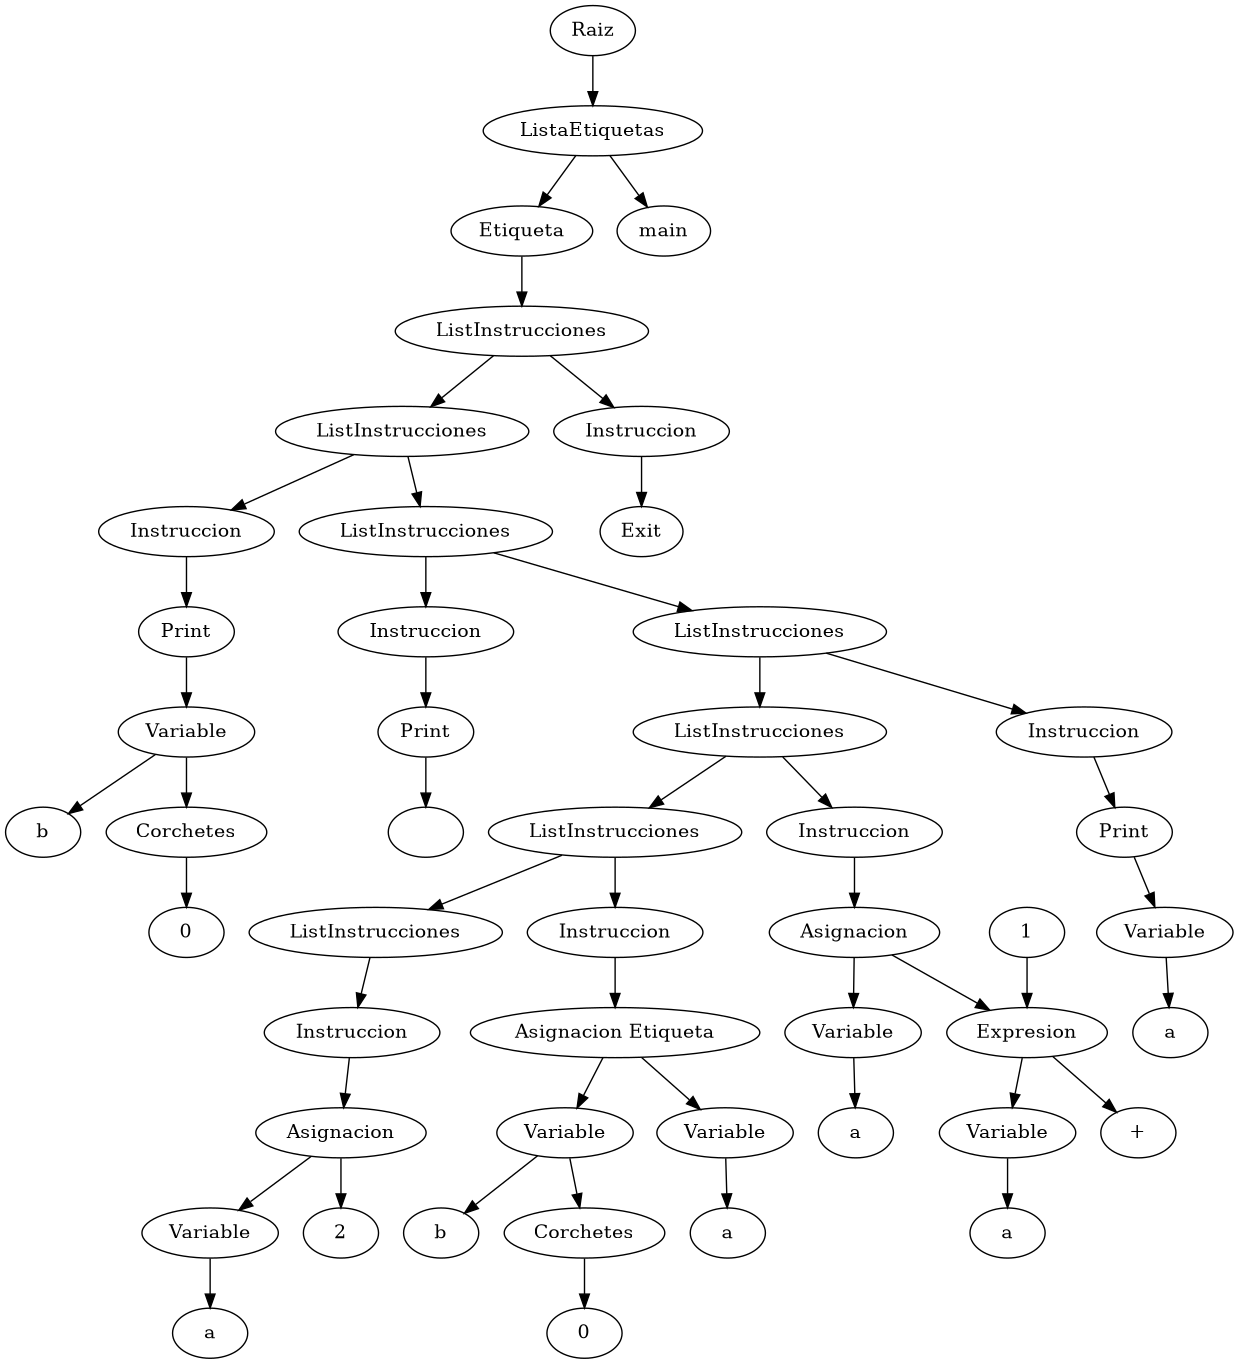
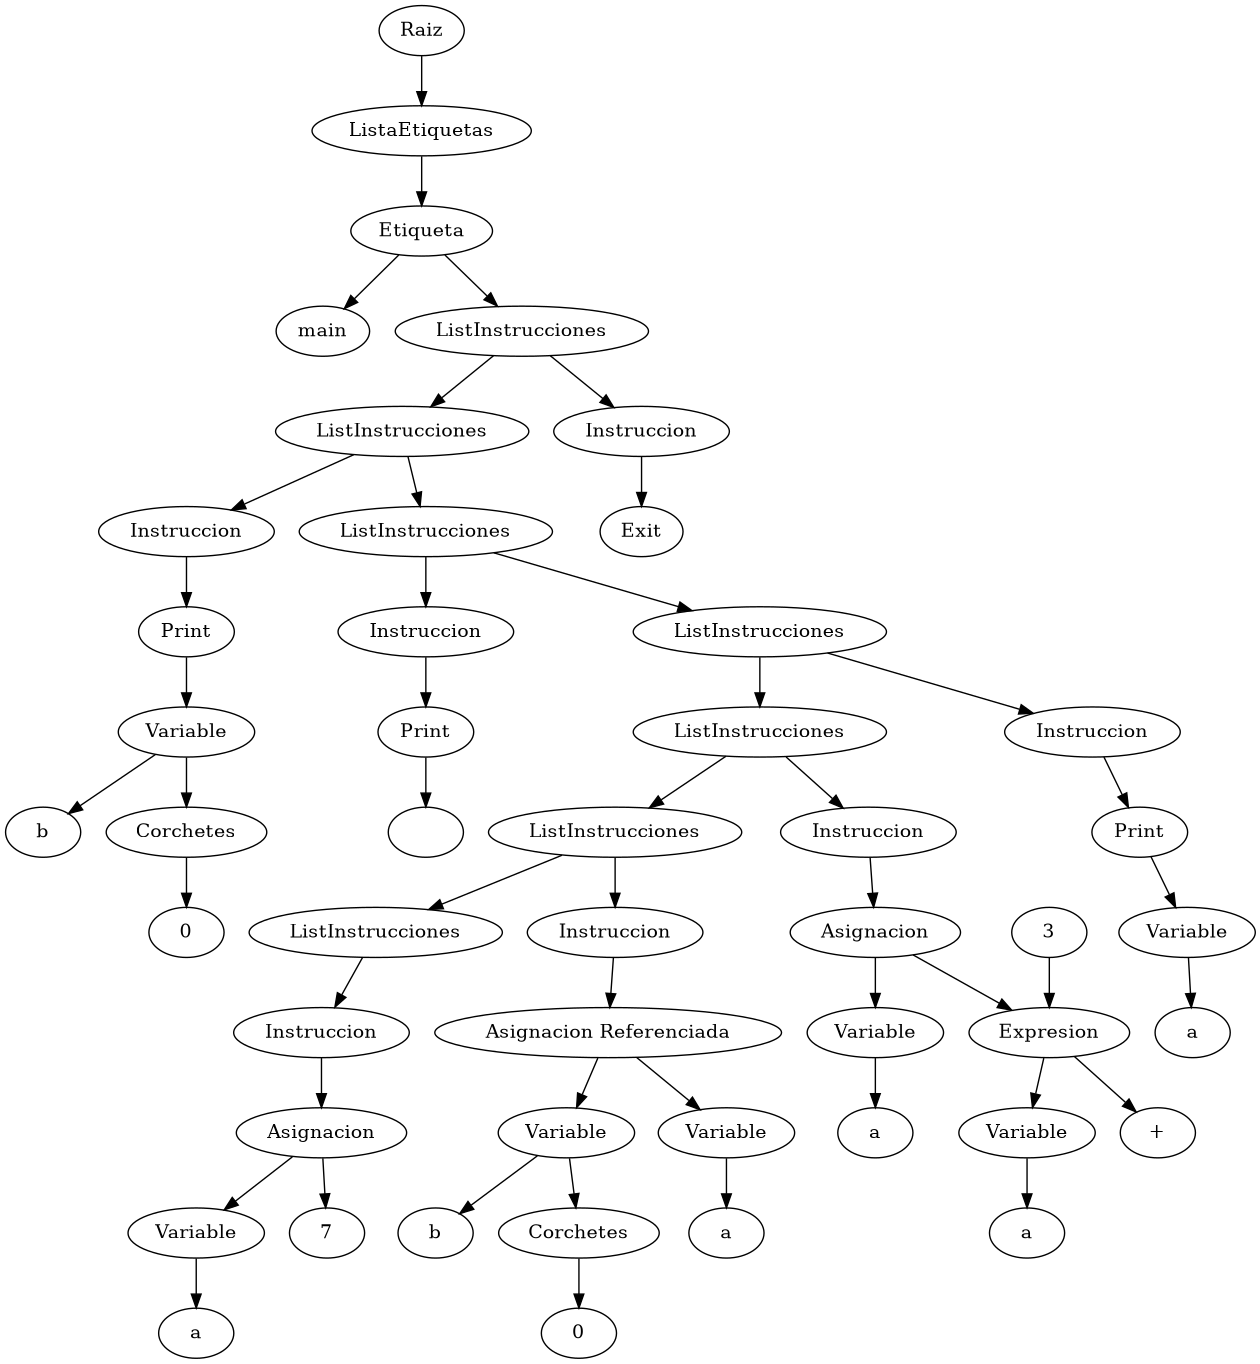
edge "ListaEtiquetas" -> "main": now "Etiqueta" -> "main"
node "1": label "1" -> "3"
node "Asignacion Etiqueta": label "Asignacion Etiqueta" -> "Asignacion Referenciada"
node "2": label "2" -> "7"
